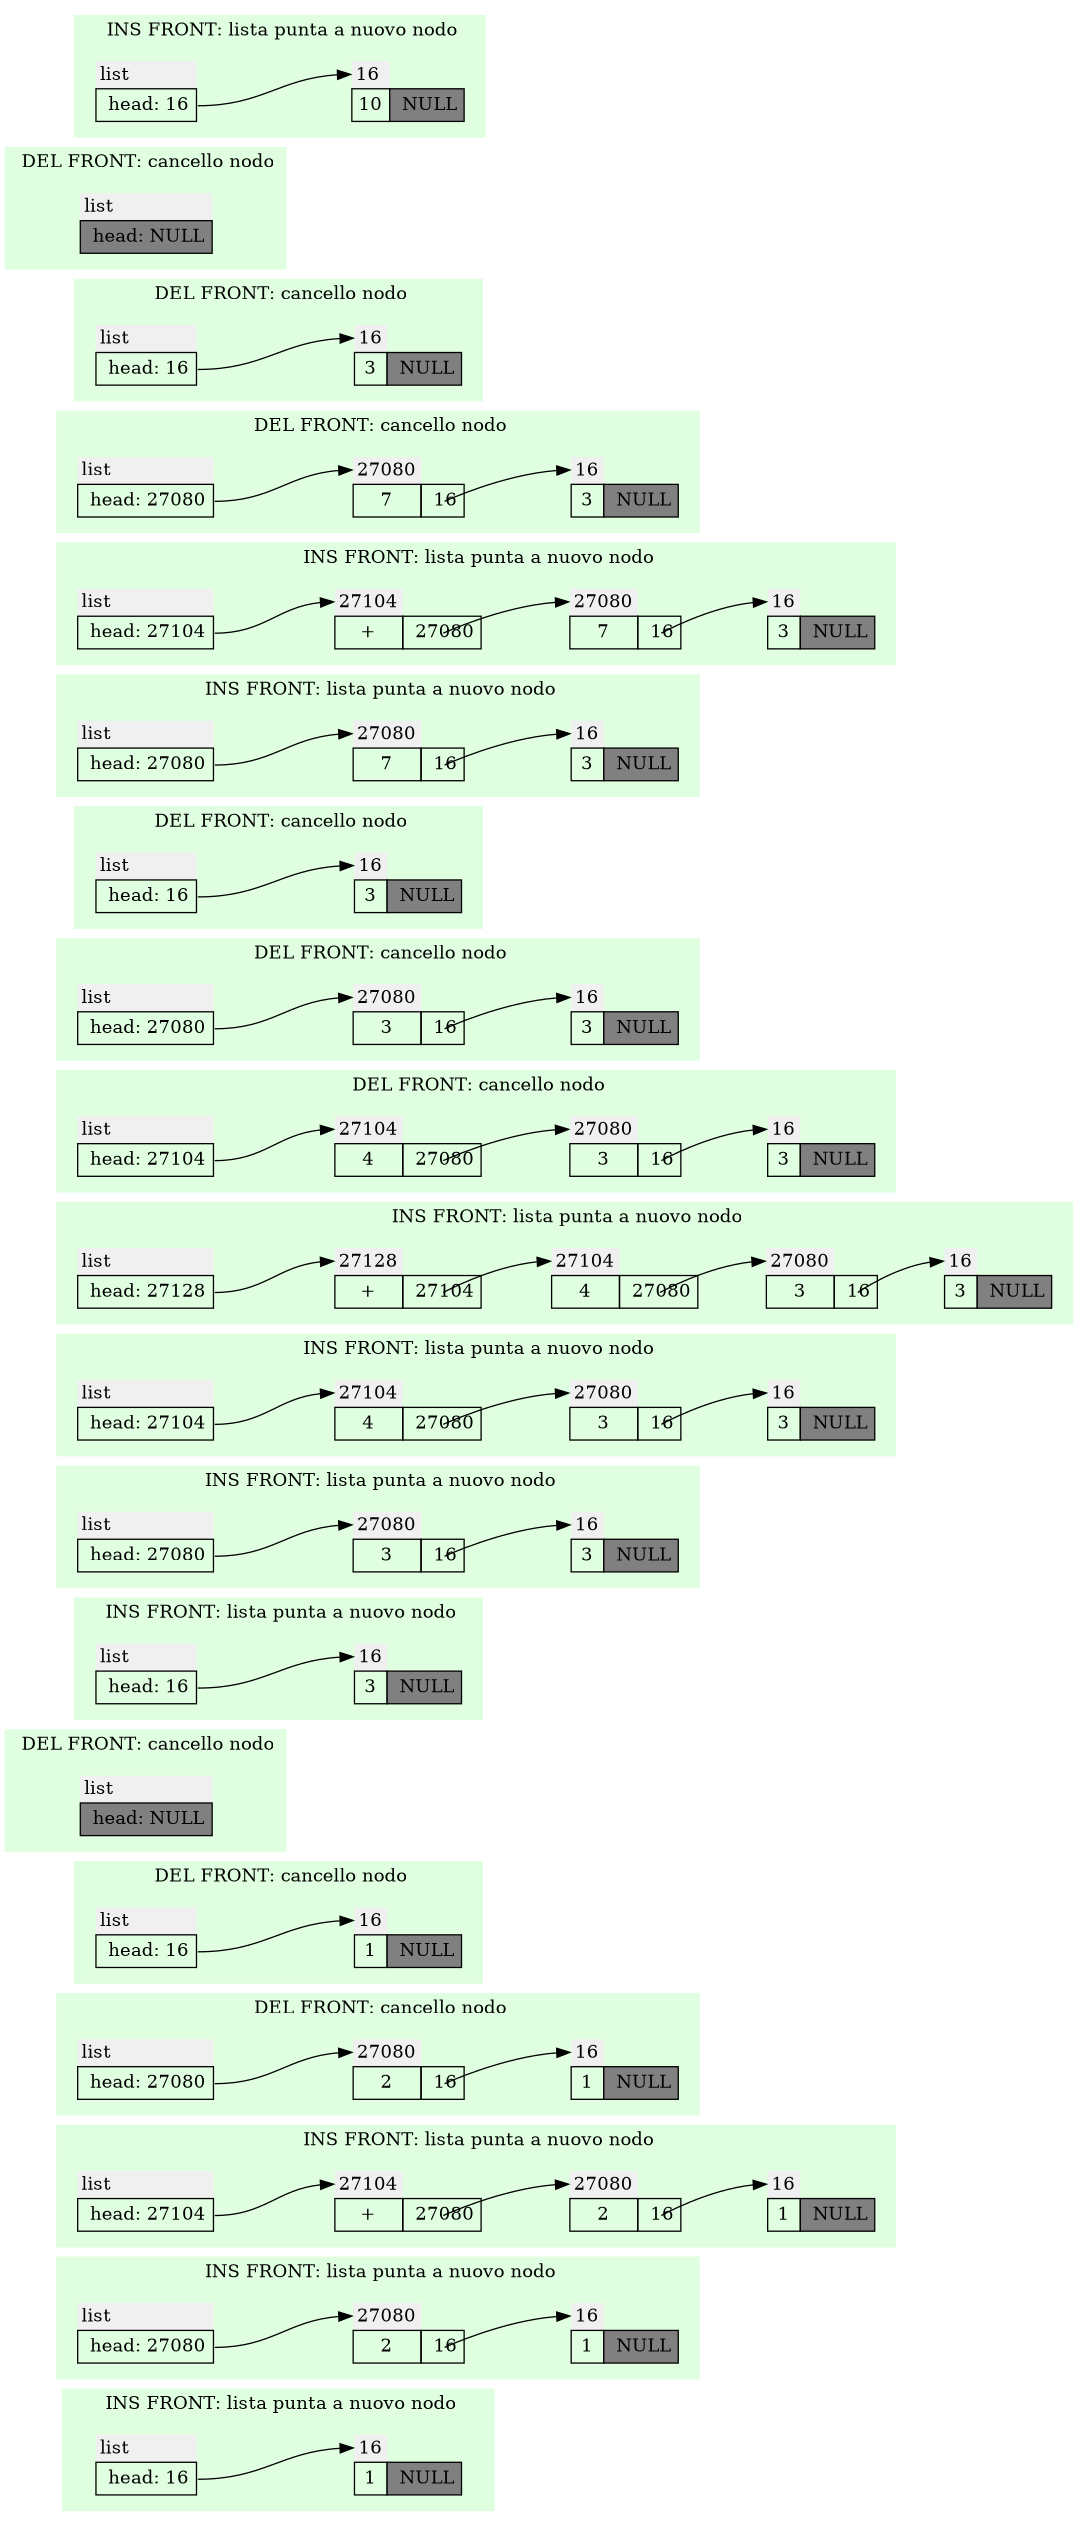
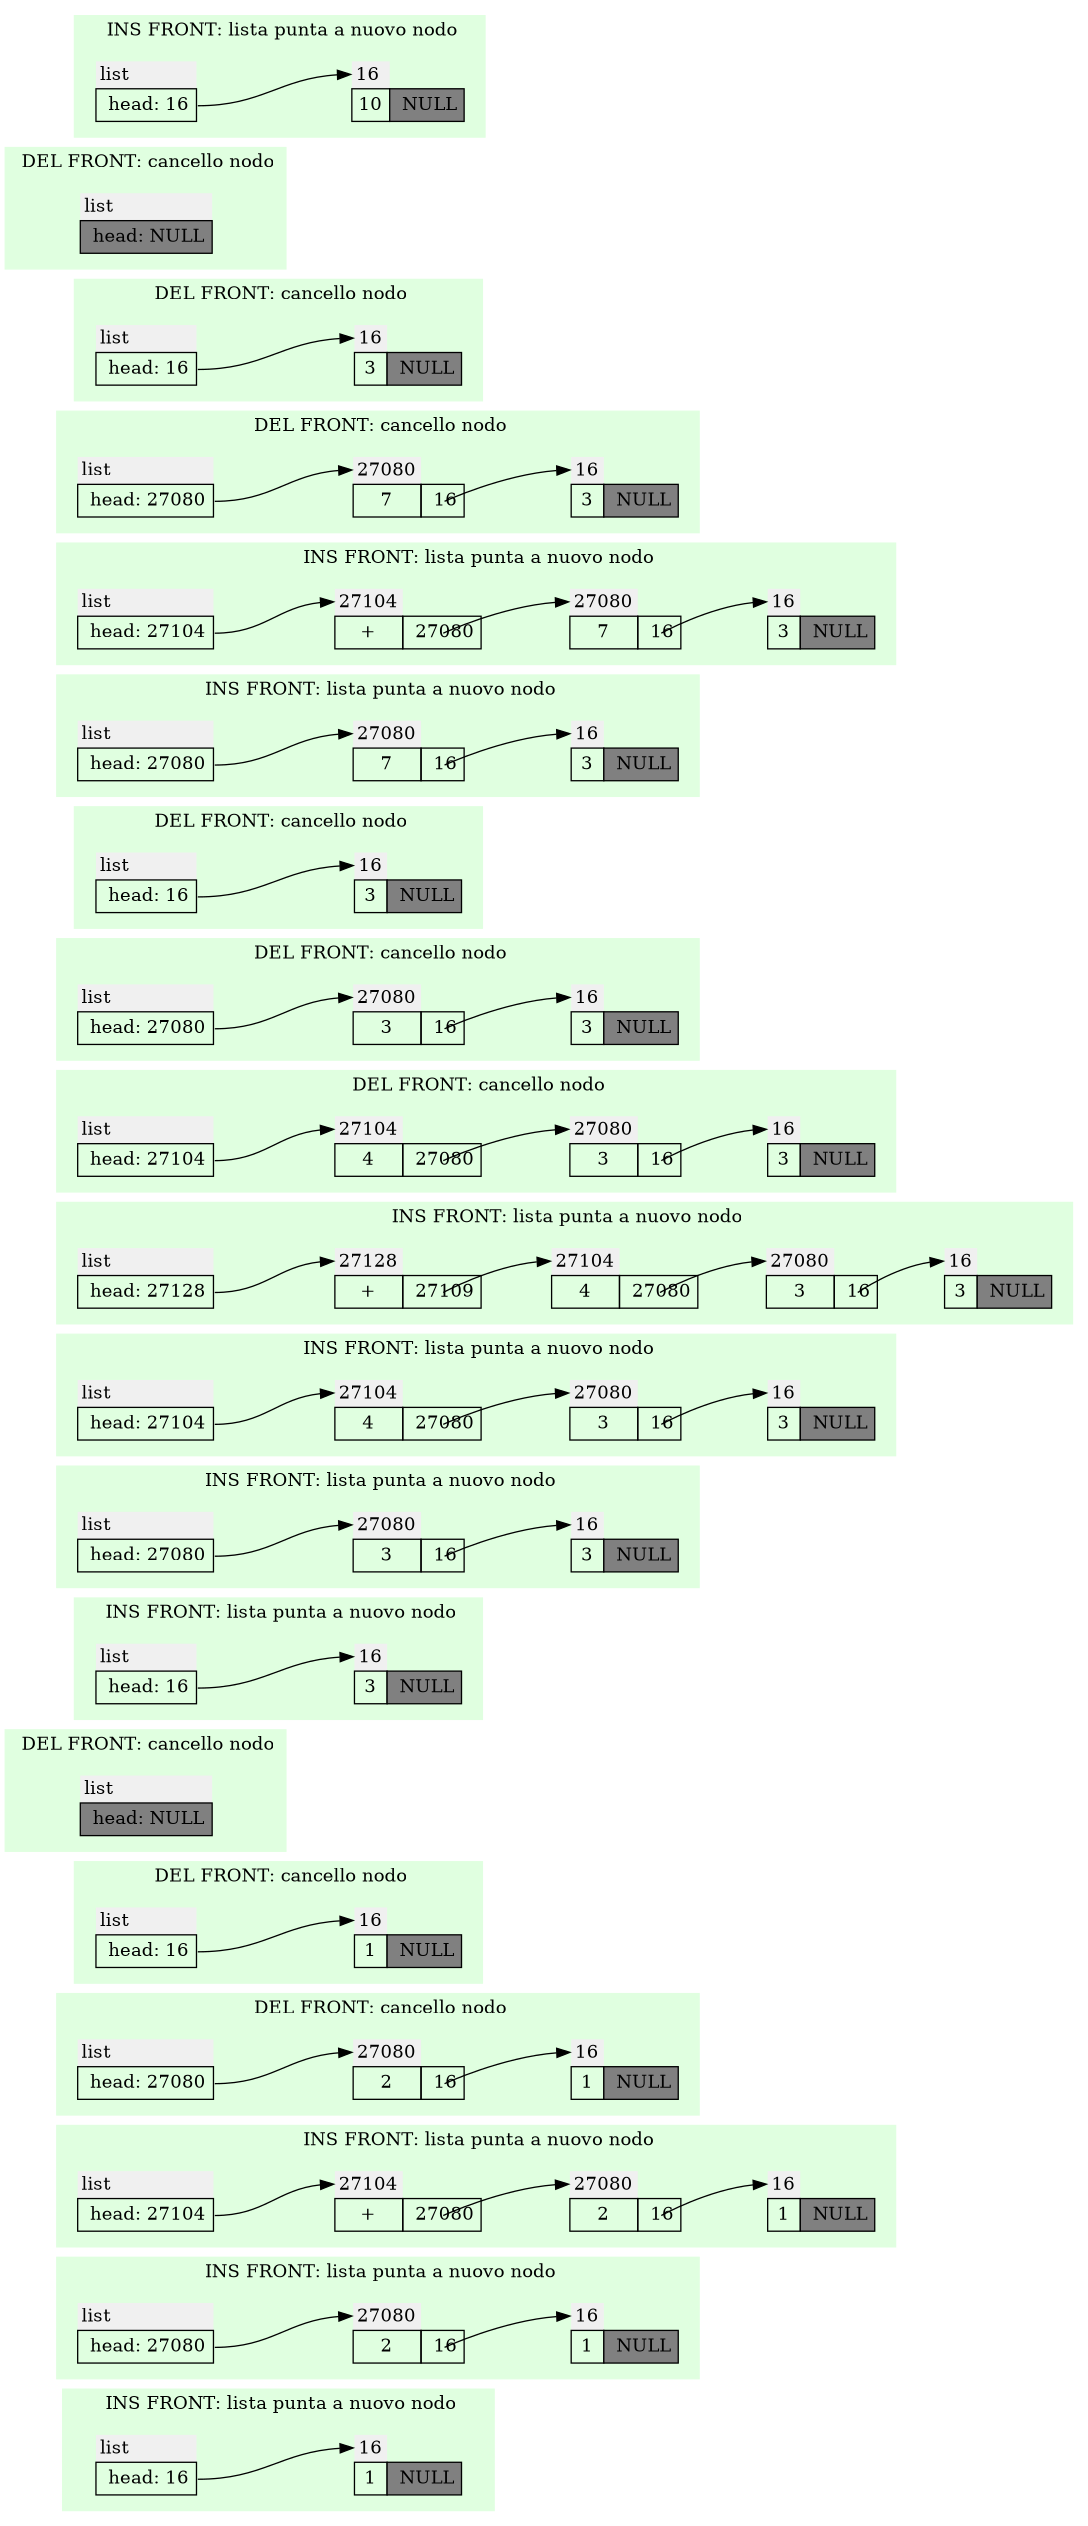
node "27128": text "27104" -> "27109"
